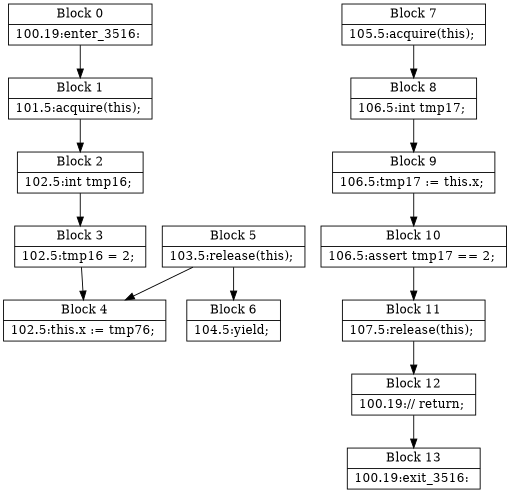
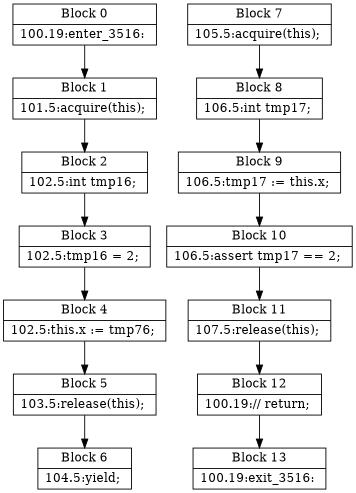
edge "Block 5" -> "Block 4": reversed
